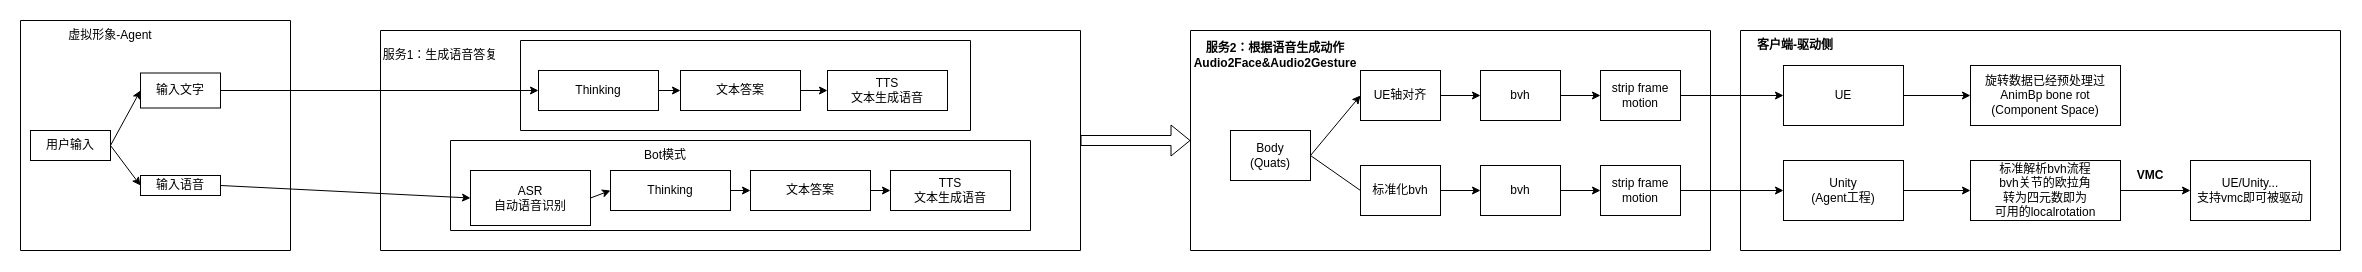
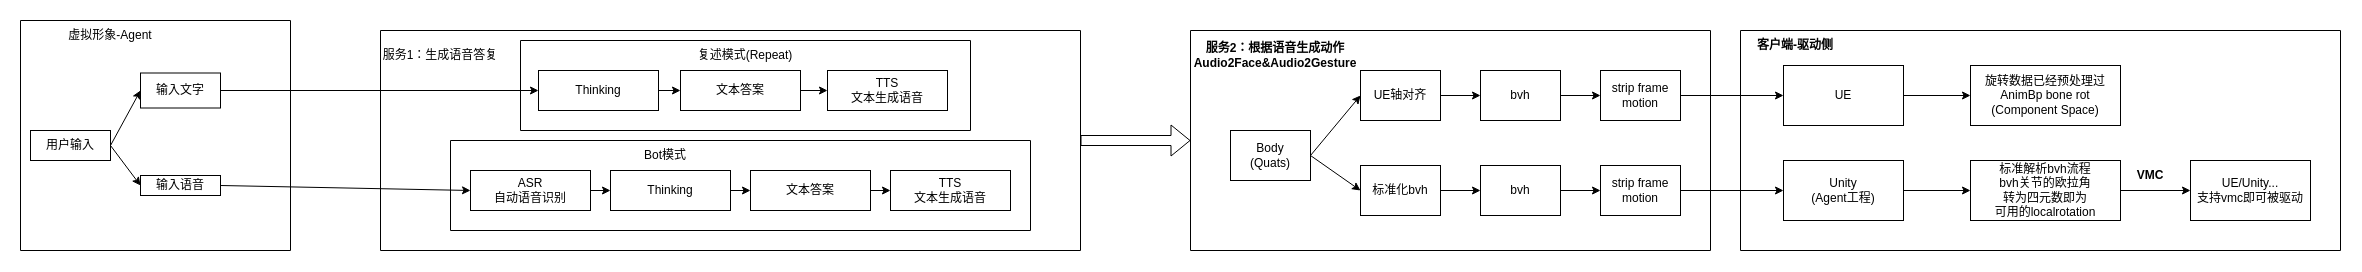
node "复述模式(Repeat)": added
edge "Body (Quats)" -- "标准化bvh": arrowhead none -> classic
node "ASR 自动语音识别": size 120x55 -> 120x40
